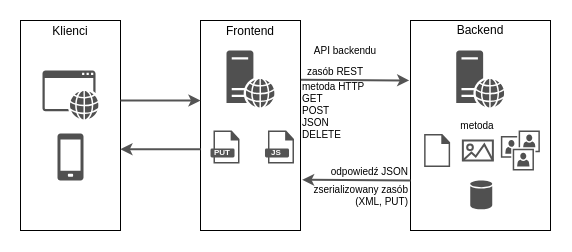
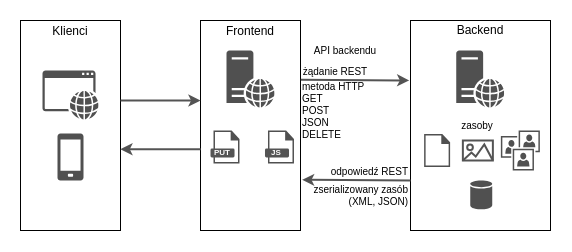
node "zasób REST": label "zasób REST" -> "żądanie REST"
node "metoda": label "metoda" -> "zasoby"
node "odpowiedź JSON": label "odpowiedź JSON" -> "odpowiedź REST"
node "zserializowany zasób (XML, PUT)": label "zserializowany zasób (XML, PUT)" -> "zserializowany zasób (XML, JSON)"
